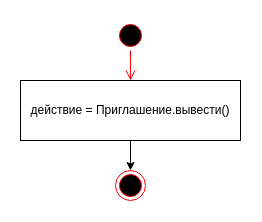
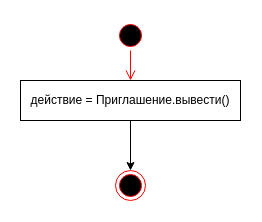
node "действие = Приглашение.вывести()": size 220x60 -> 220x40
